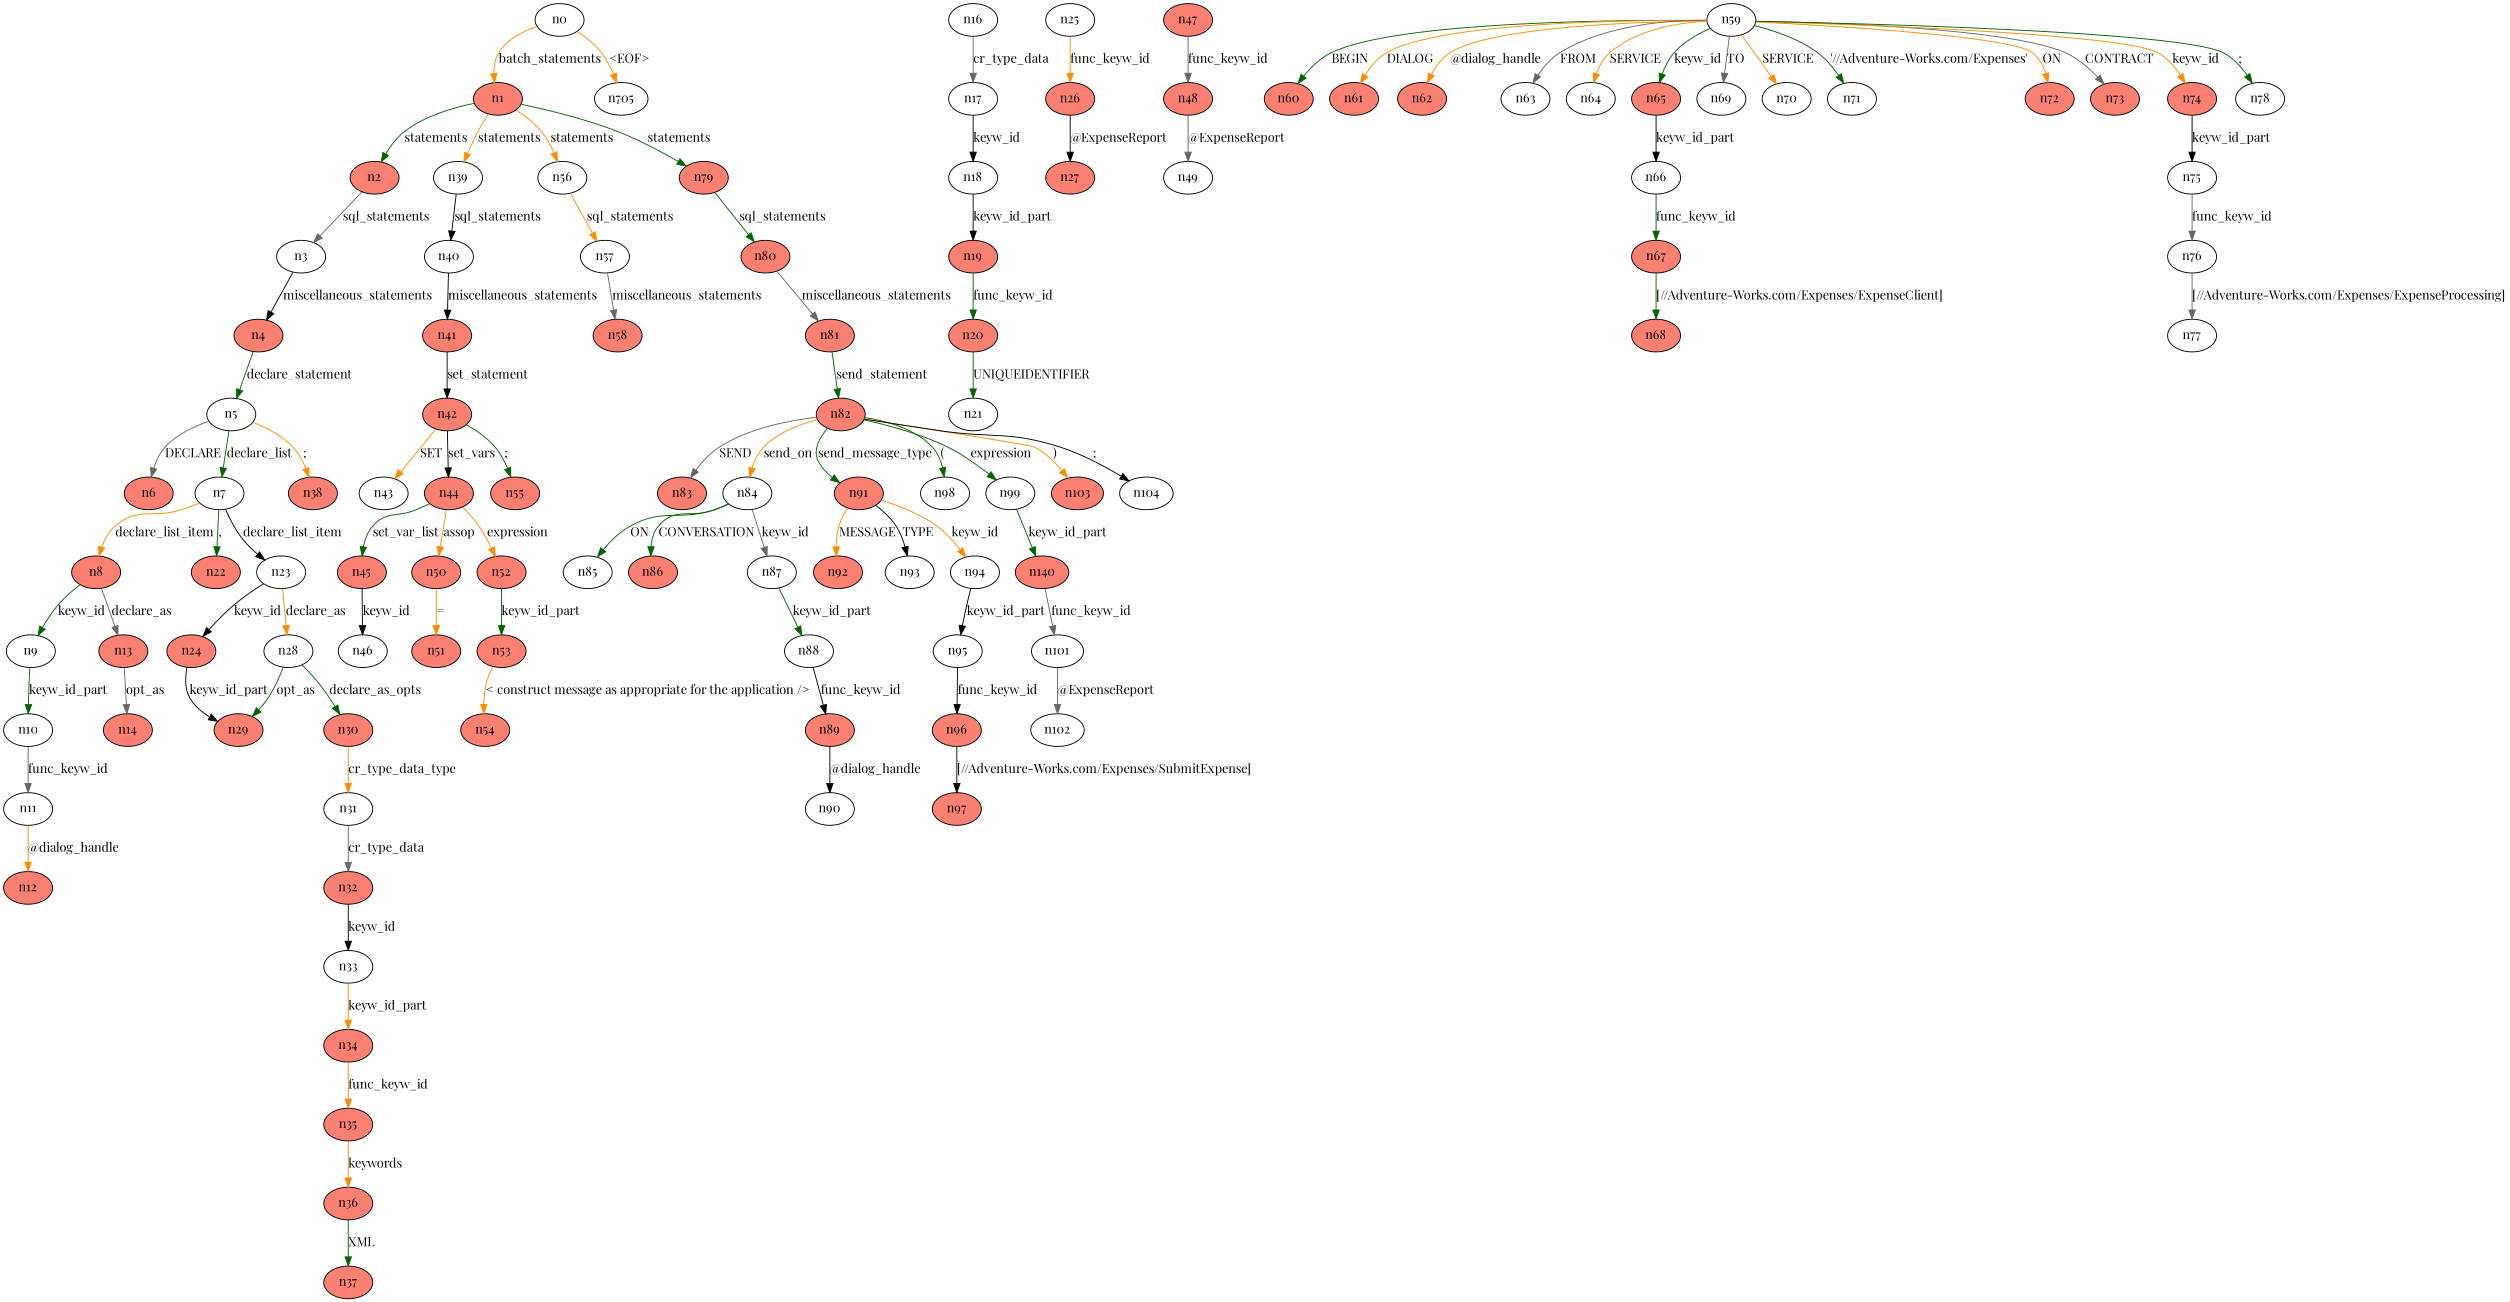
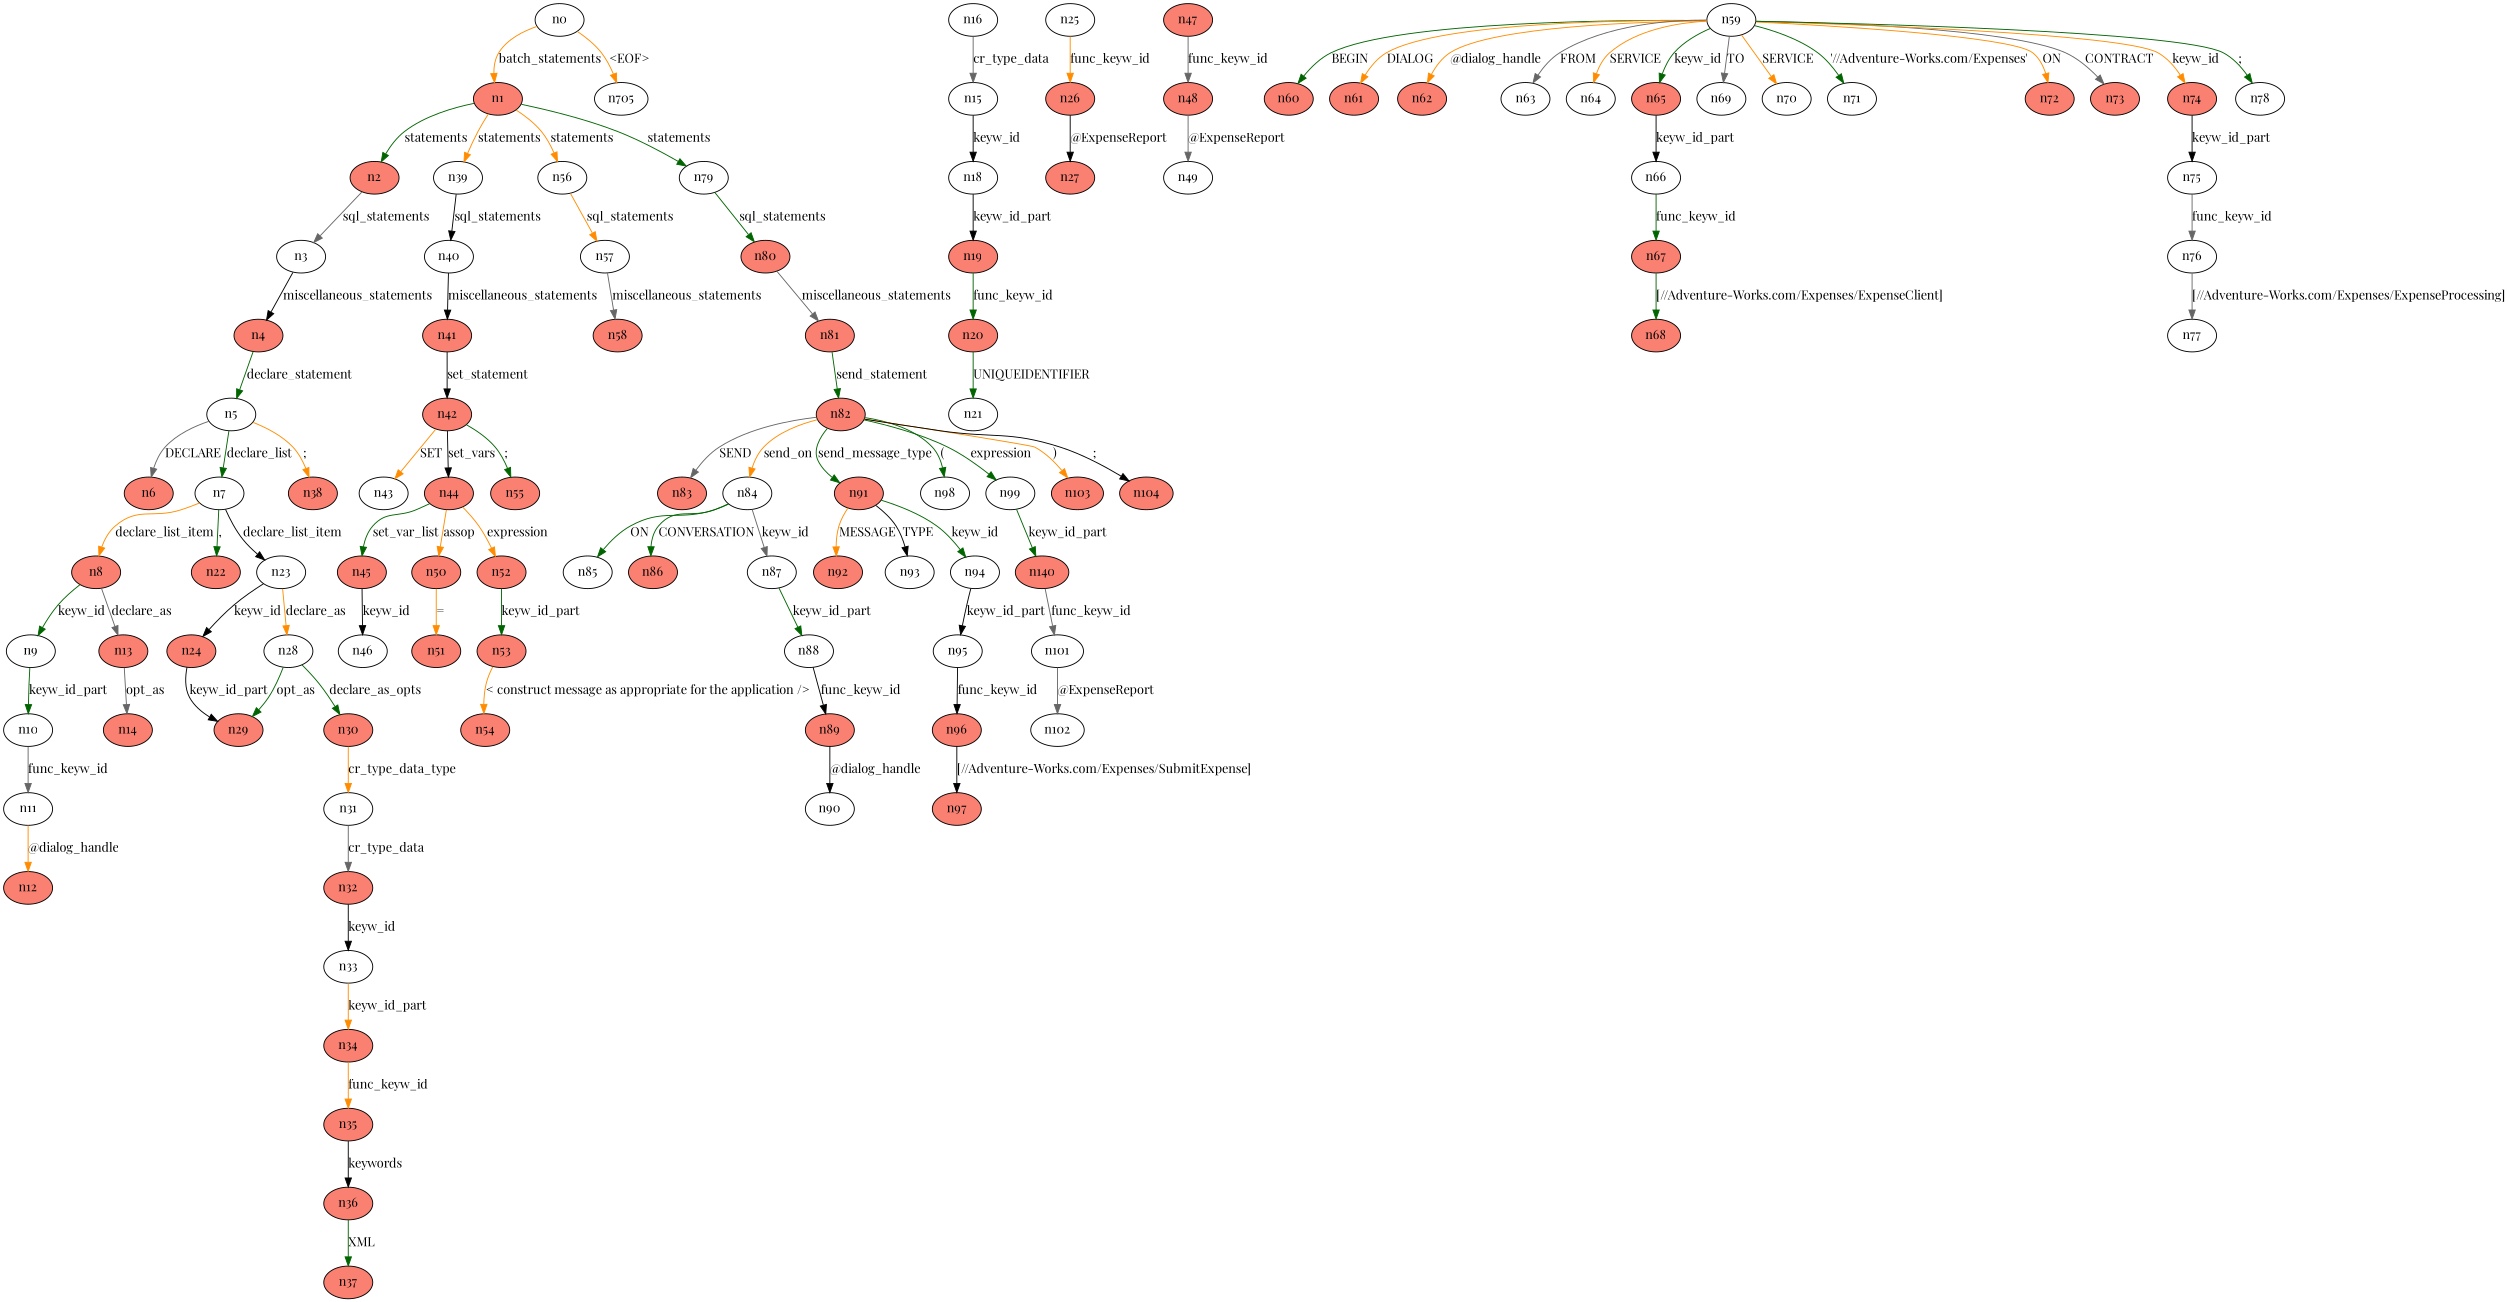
node "n17": label "n17" -> "n15"
node "n79": fillcolor salmon -> white
node "n104": fillcolor white -> salmon
edge "n91" -> "n94": color darkorange -> darkgreen
edge "n35" -> "n36": color darkorange -> black
